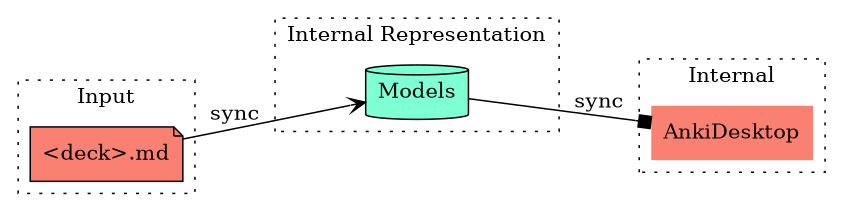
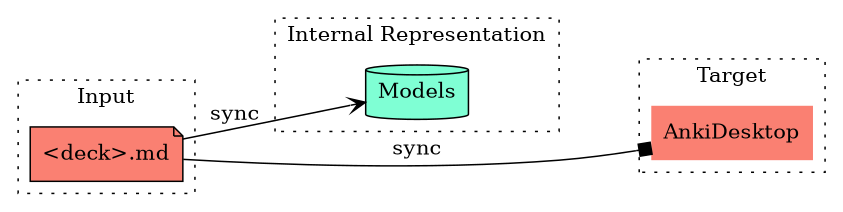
cluster "Internal": label "Internal" -> "Target"
edge "Models" -> "AnkiDesktop": now "<deck>.md" -> "AnkiDesktop"
